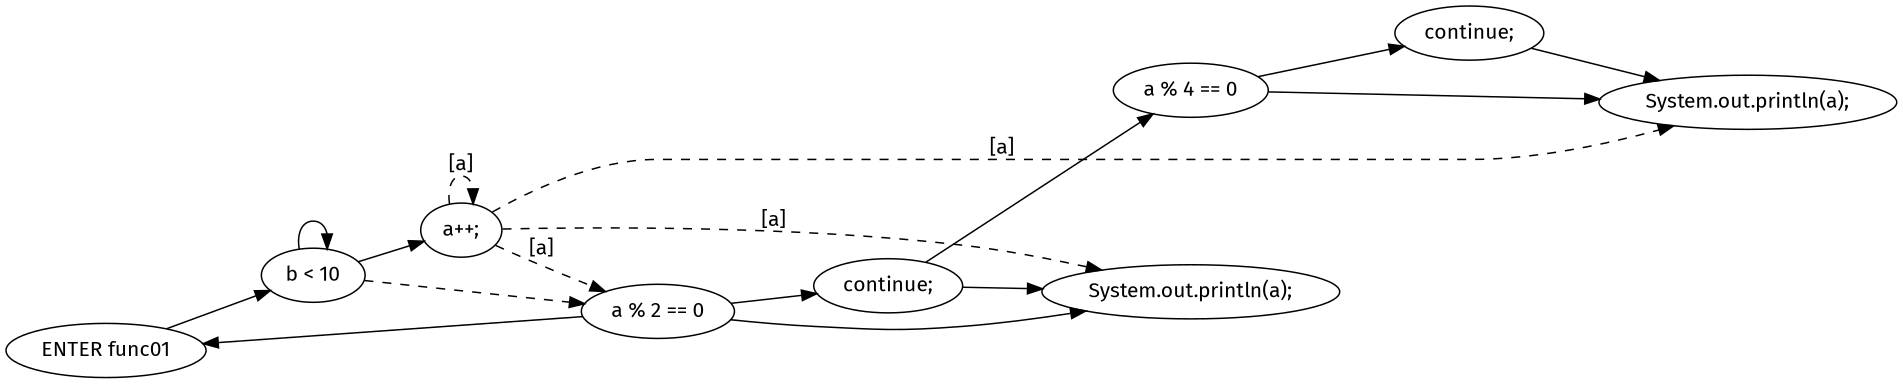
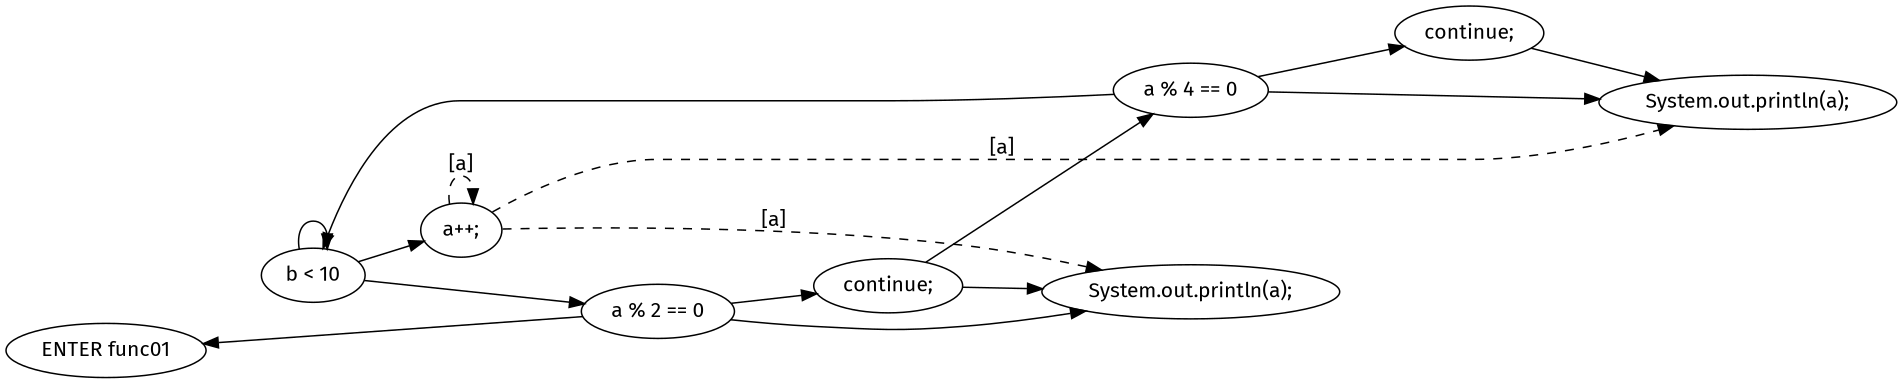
edge "a++;" -> "a % 2 == 0": removed, label "[a]"
edge "b < 10" -> "a % 2 == 0": style dashed -> solid
edge "ENTER func01" -> "b < 10": now "a % 4 == 0" -> "b < 10"
